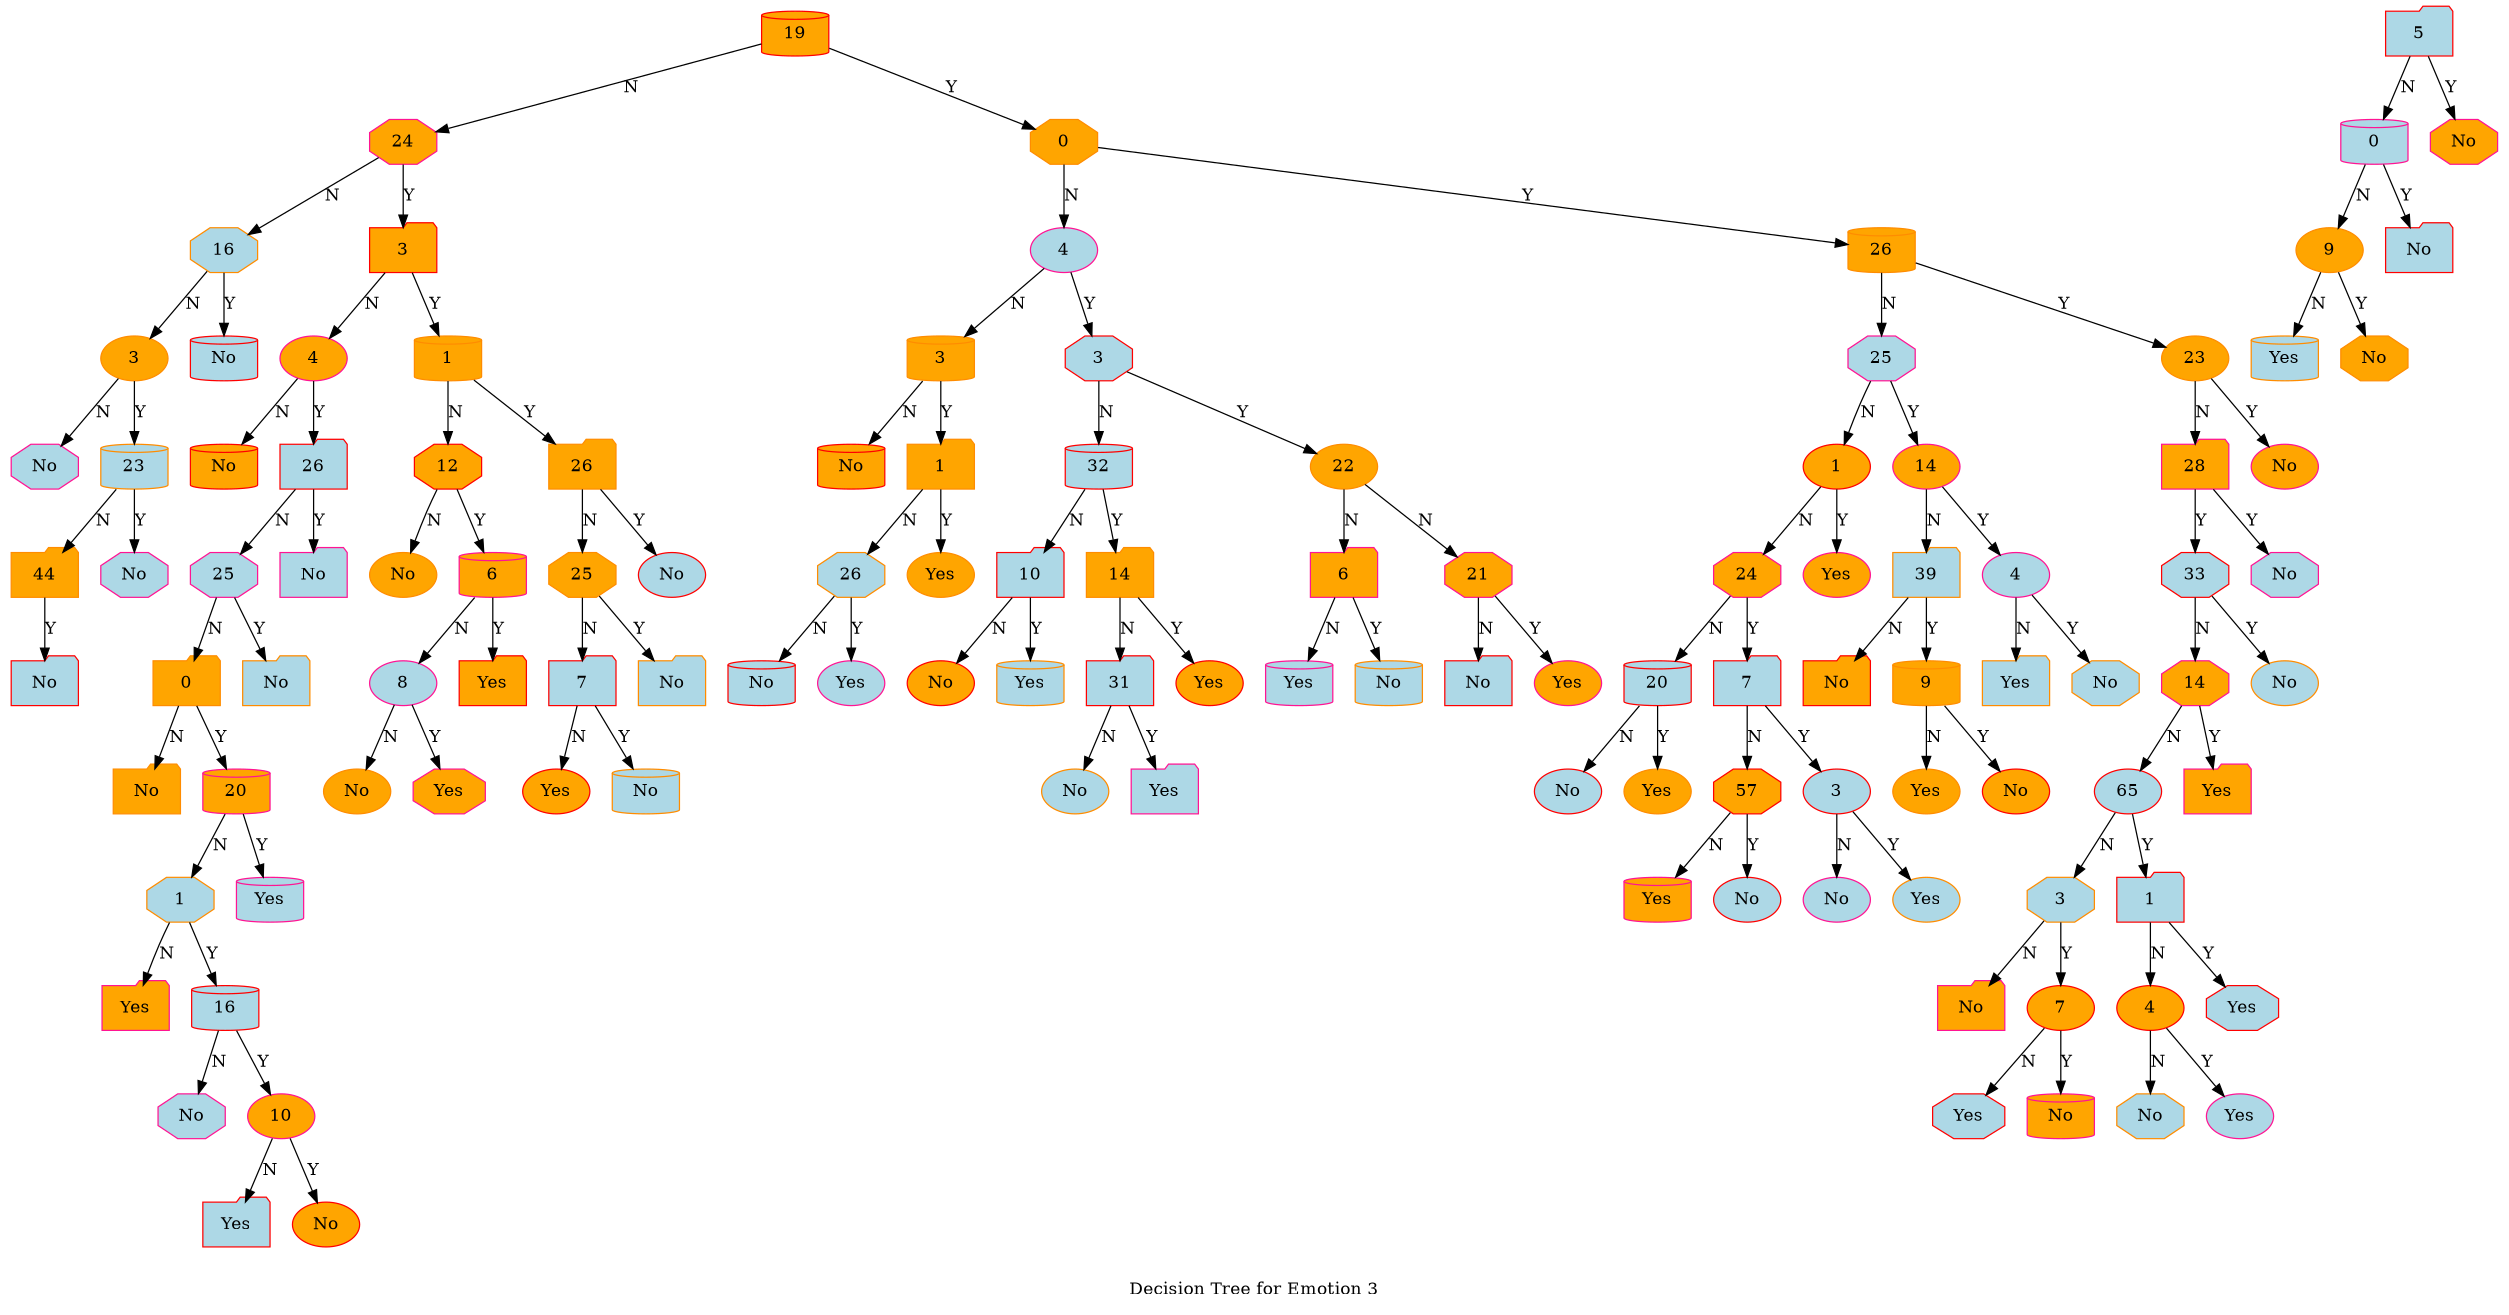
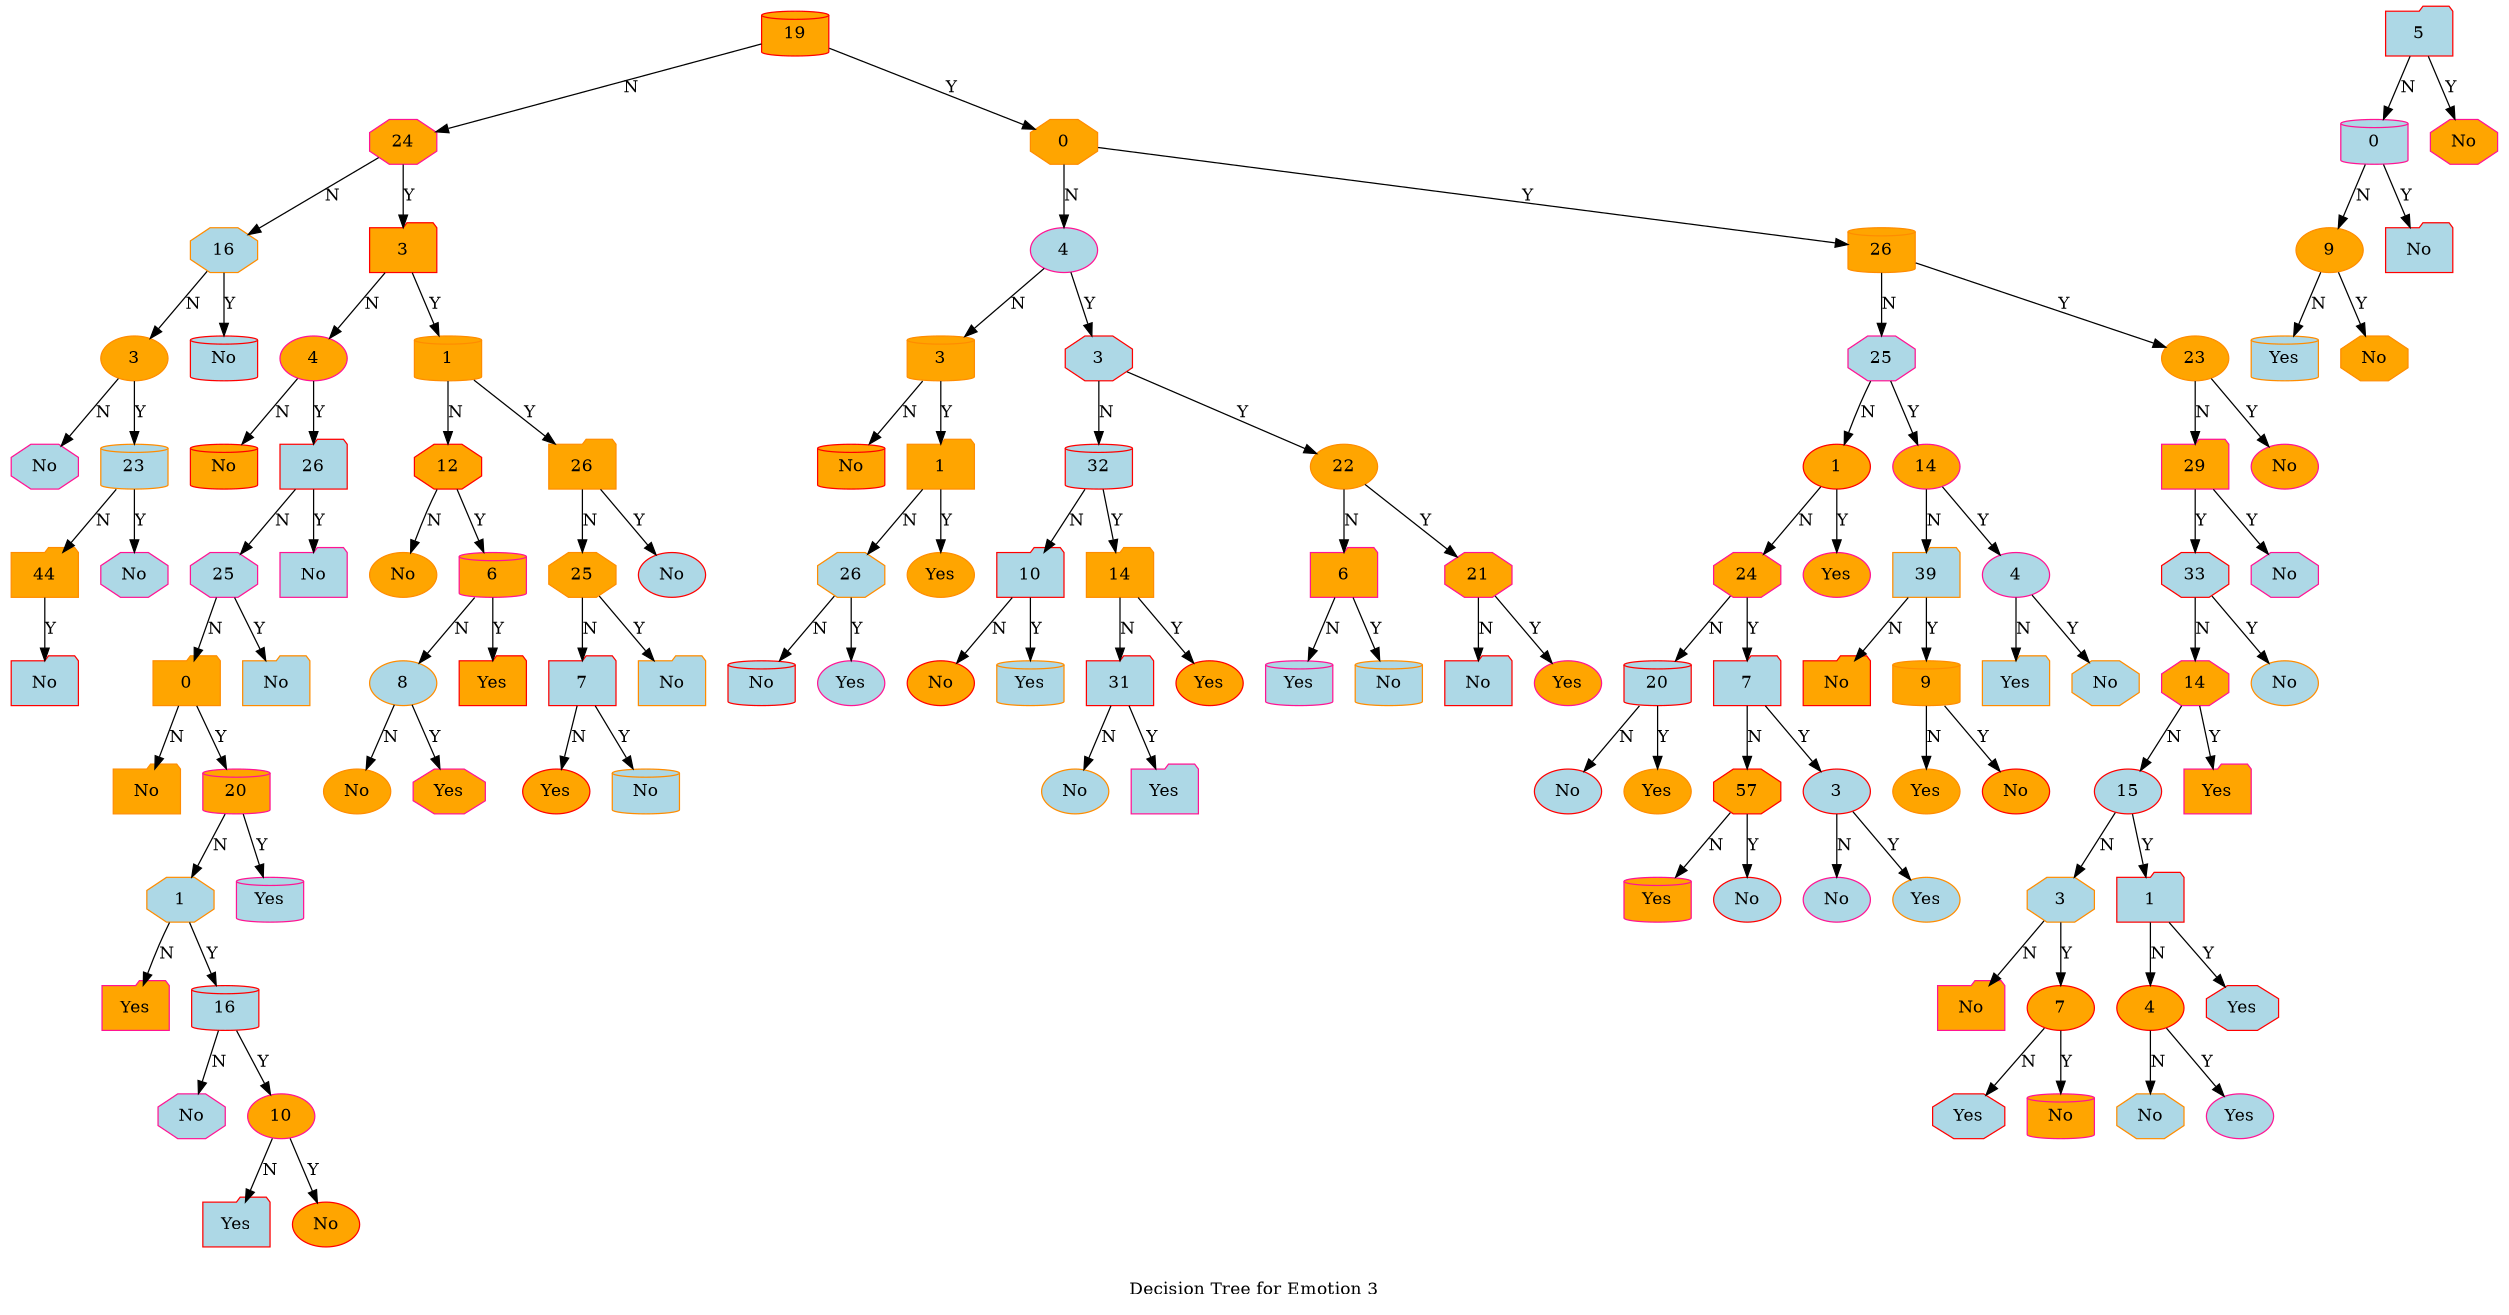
node "28": label "28" -> "29"
edge "22" -> "21": label "N" -> "Y"
node "8": color deeppink -> darkorange
node "65": label "65" -> "15"
